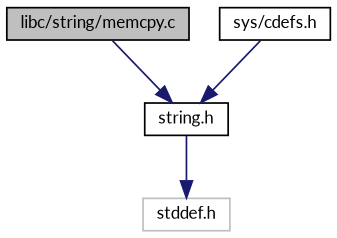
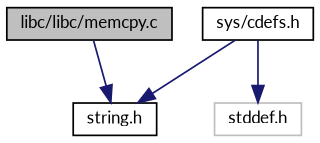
node "libc/string/memcpy.c": label "libc/string/memcpy.c" -> "libc/libc/memcpy.c"
edge "string.h" -> "stddef.h": now "sys/cdefs.h" -> "stddef.h"
